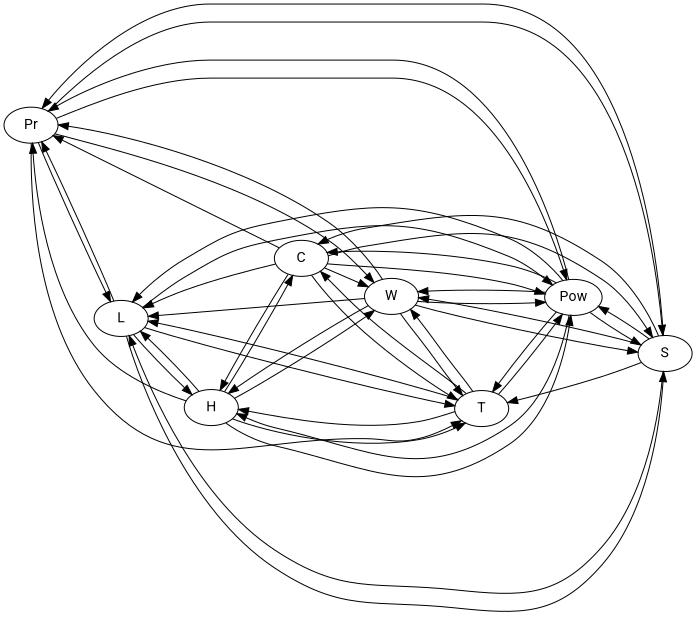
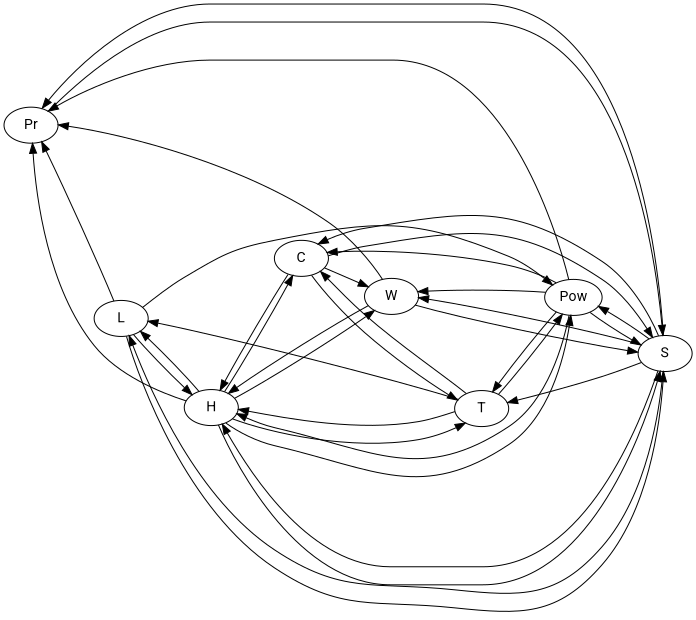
edge "Pr" -> "Pow": removed
edge "Pr" -> "W": removed
edge "C" -> "Pr": removed
edge "Pow" -> "L": removed
edge "Pr" -> "L": removed
edge "C" -> "Pow": removed
edge "C" -> "L": removed
edge "W" -> "Pow": removed
edge "W" -> "L": removed
edge "W" -> "T": removed
edge "T" -> "W": removed
edge "L" -> "T": removed
edge "Pr" -> "T": removed
edge "S" -> "H": added
edge "H" -> "S": added
